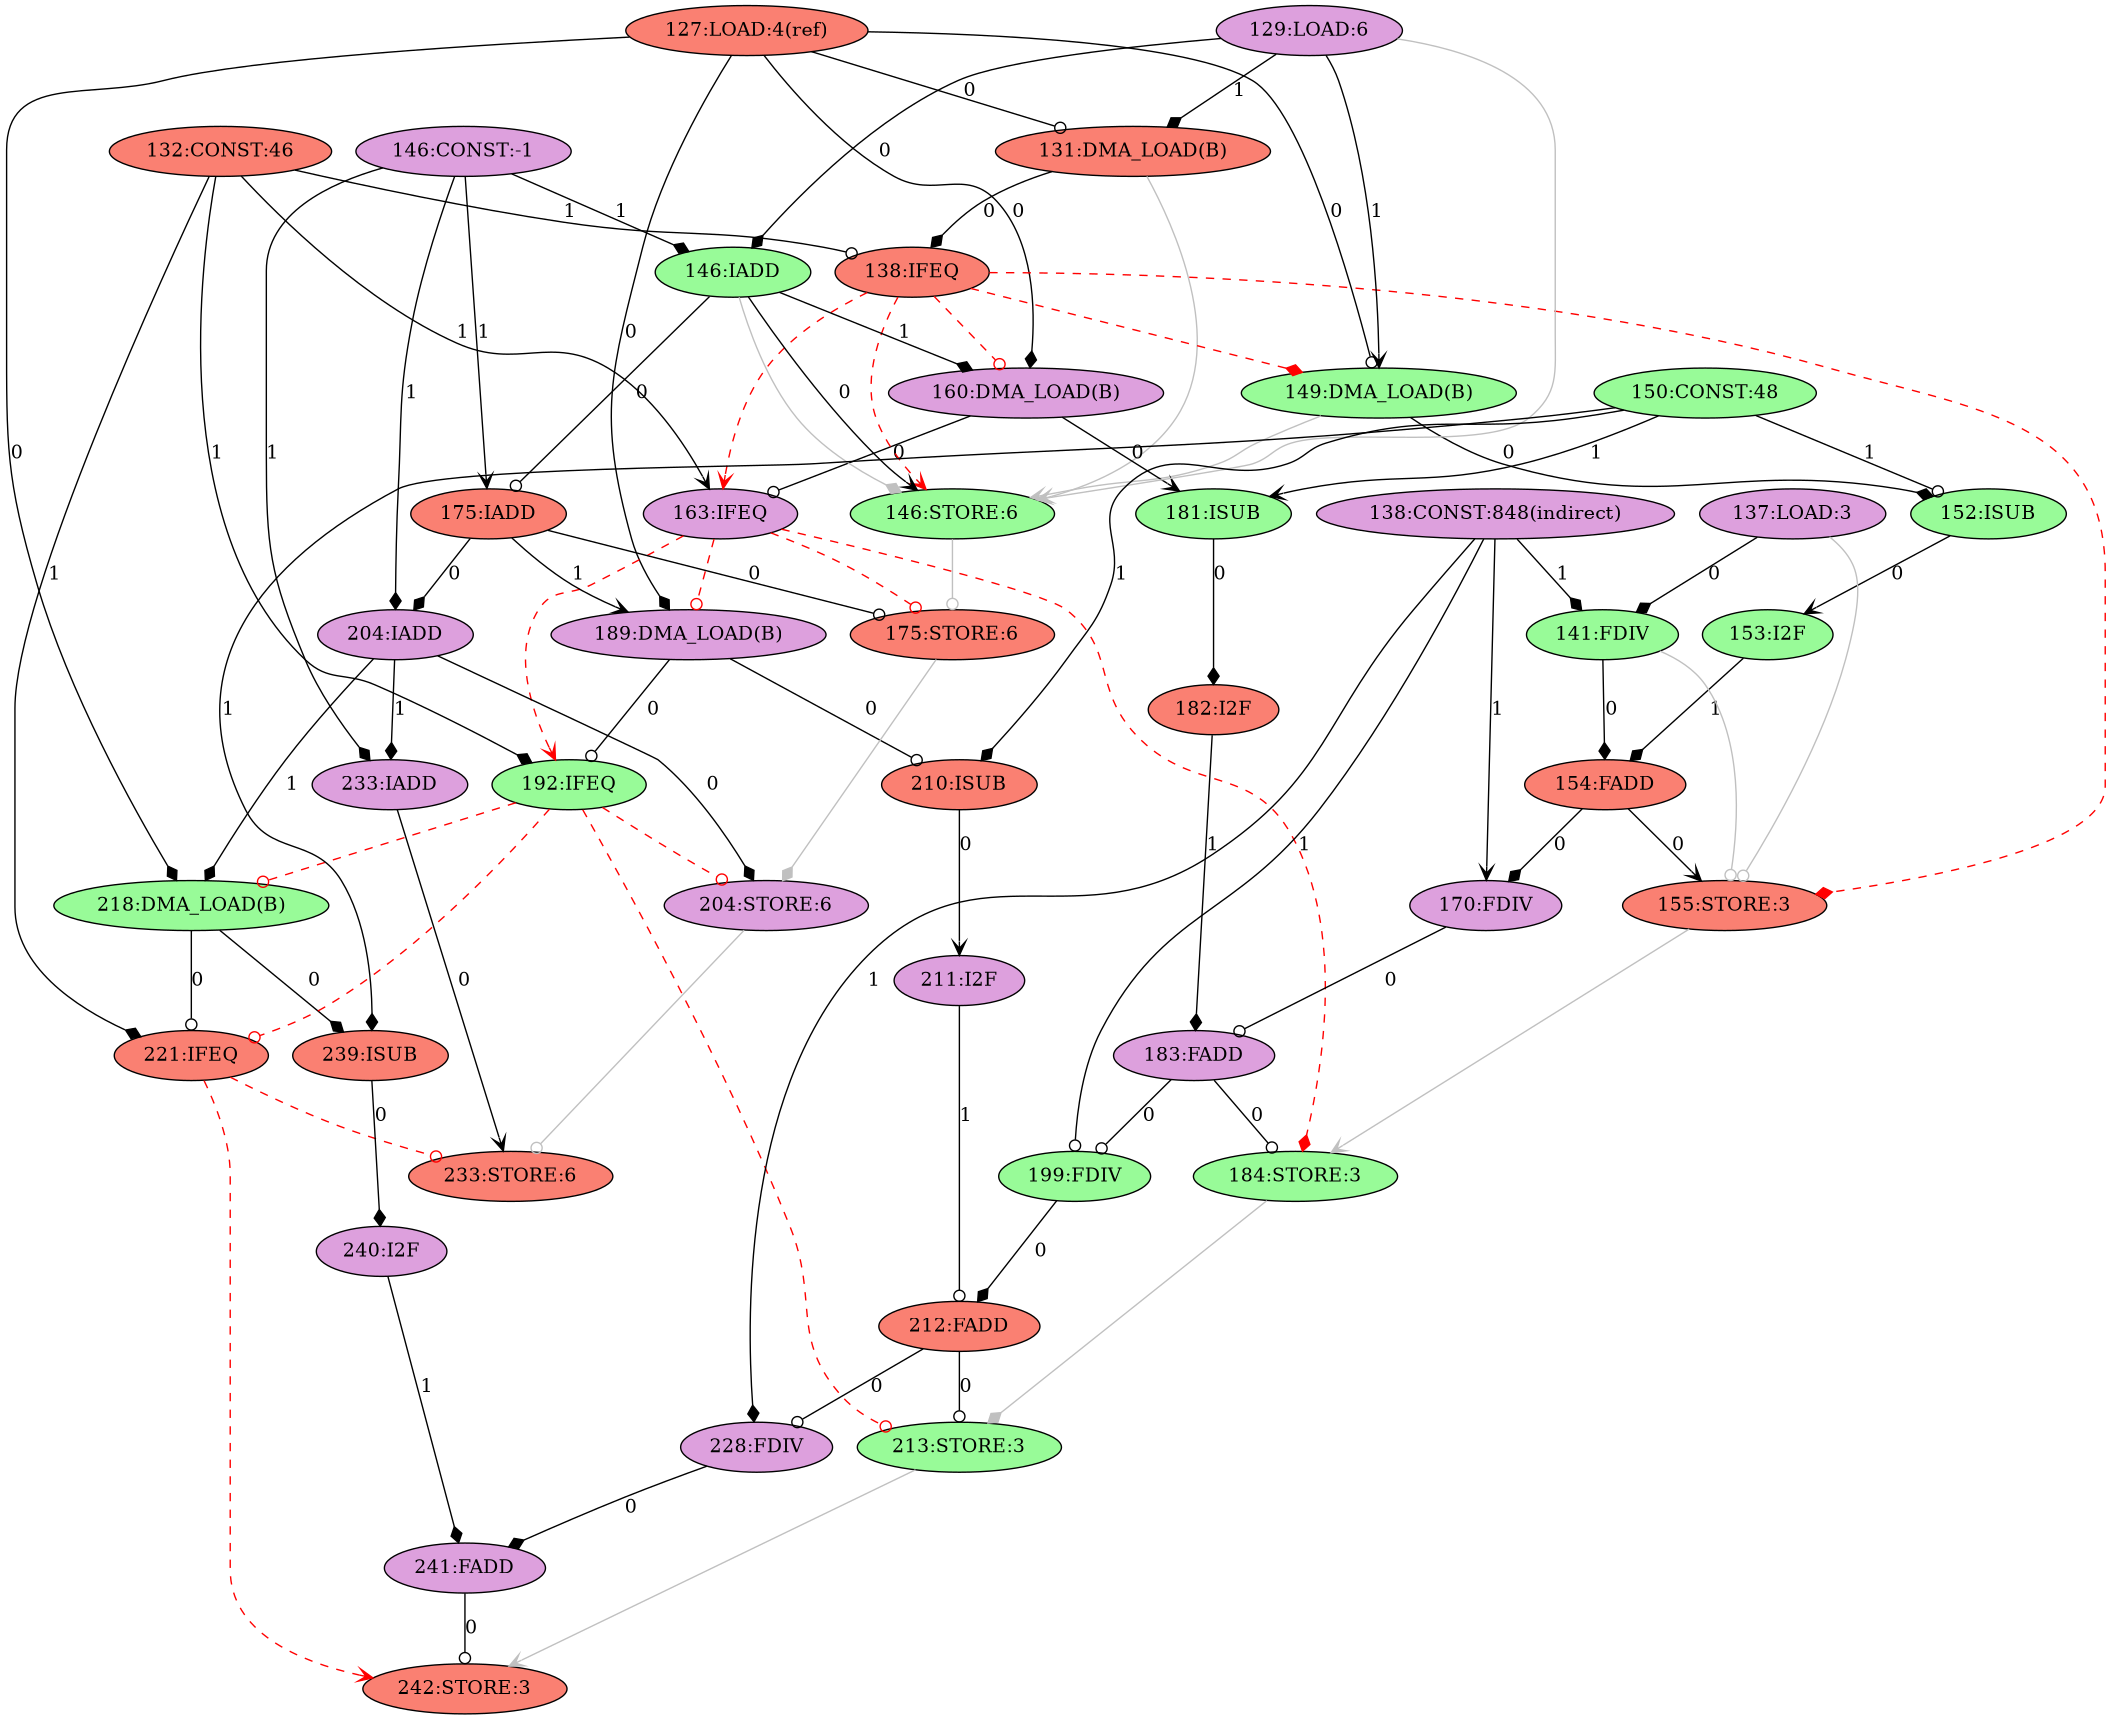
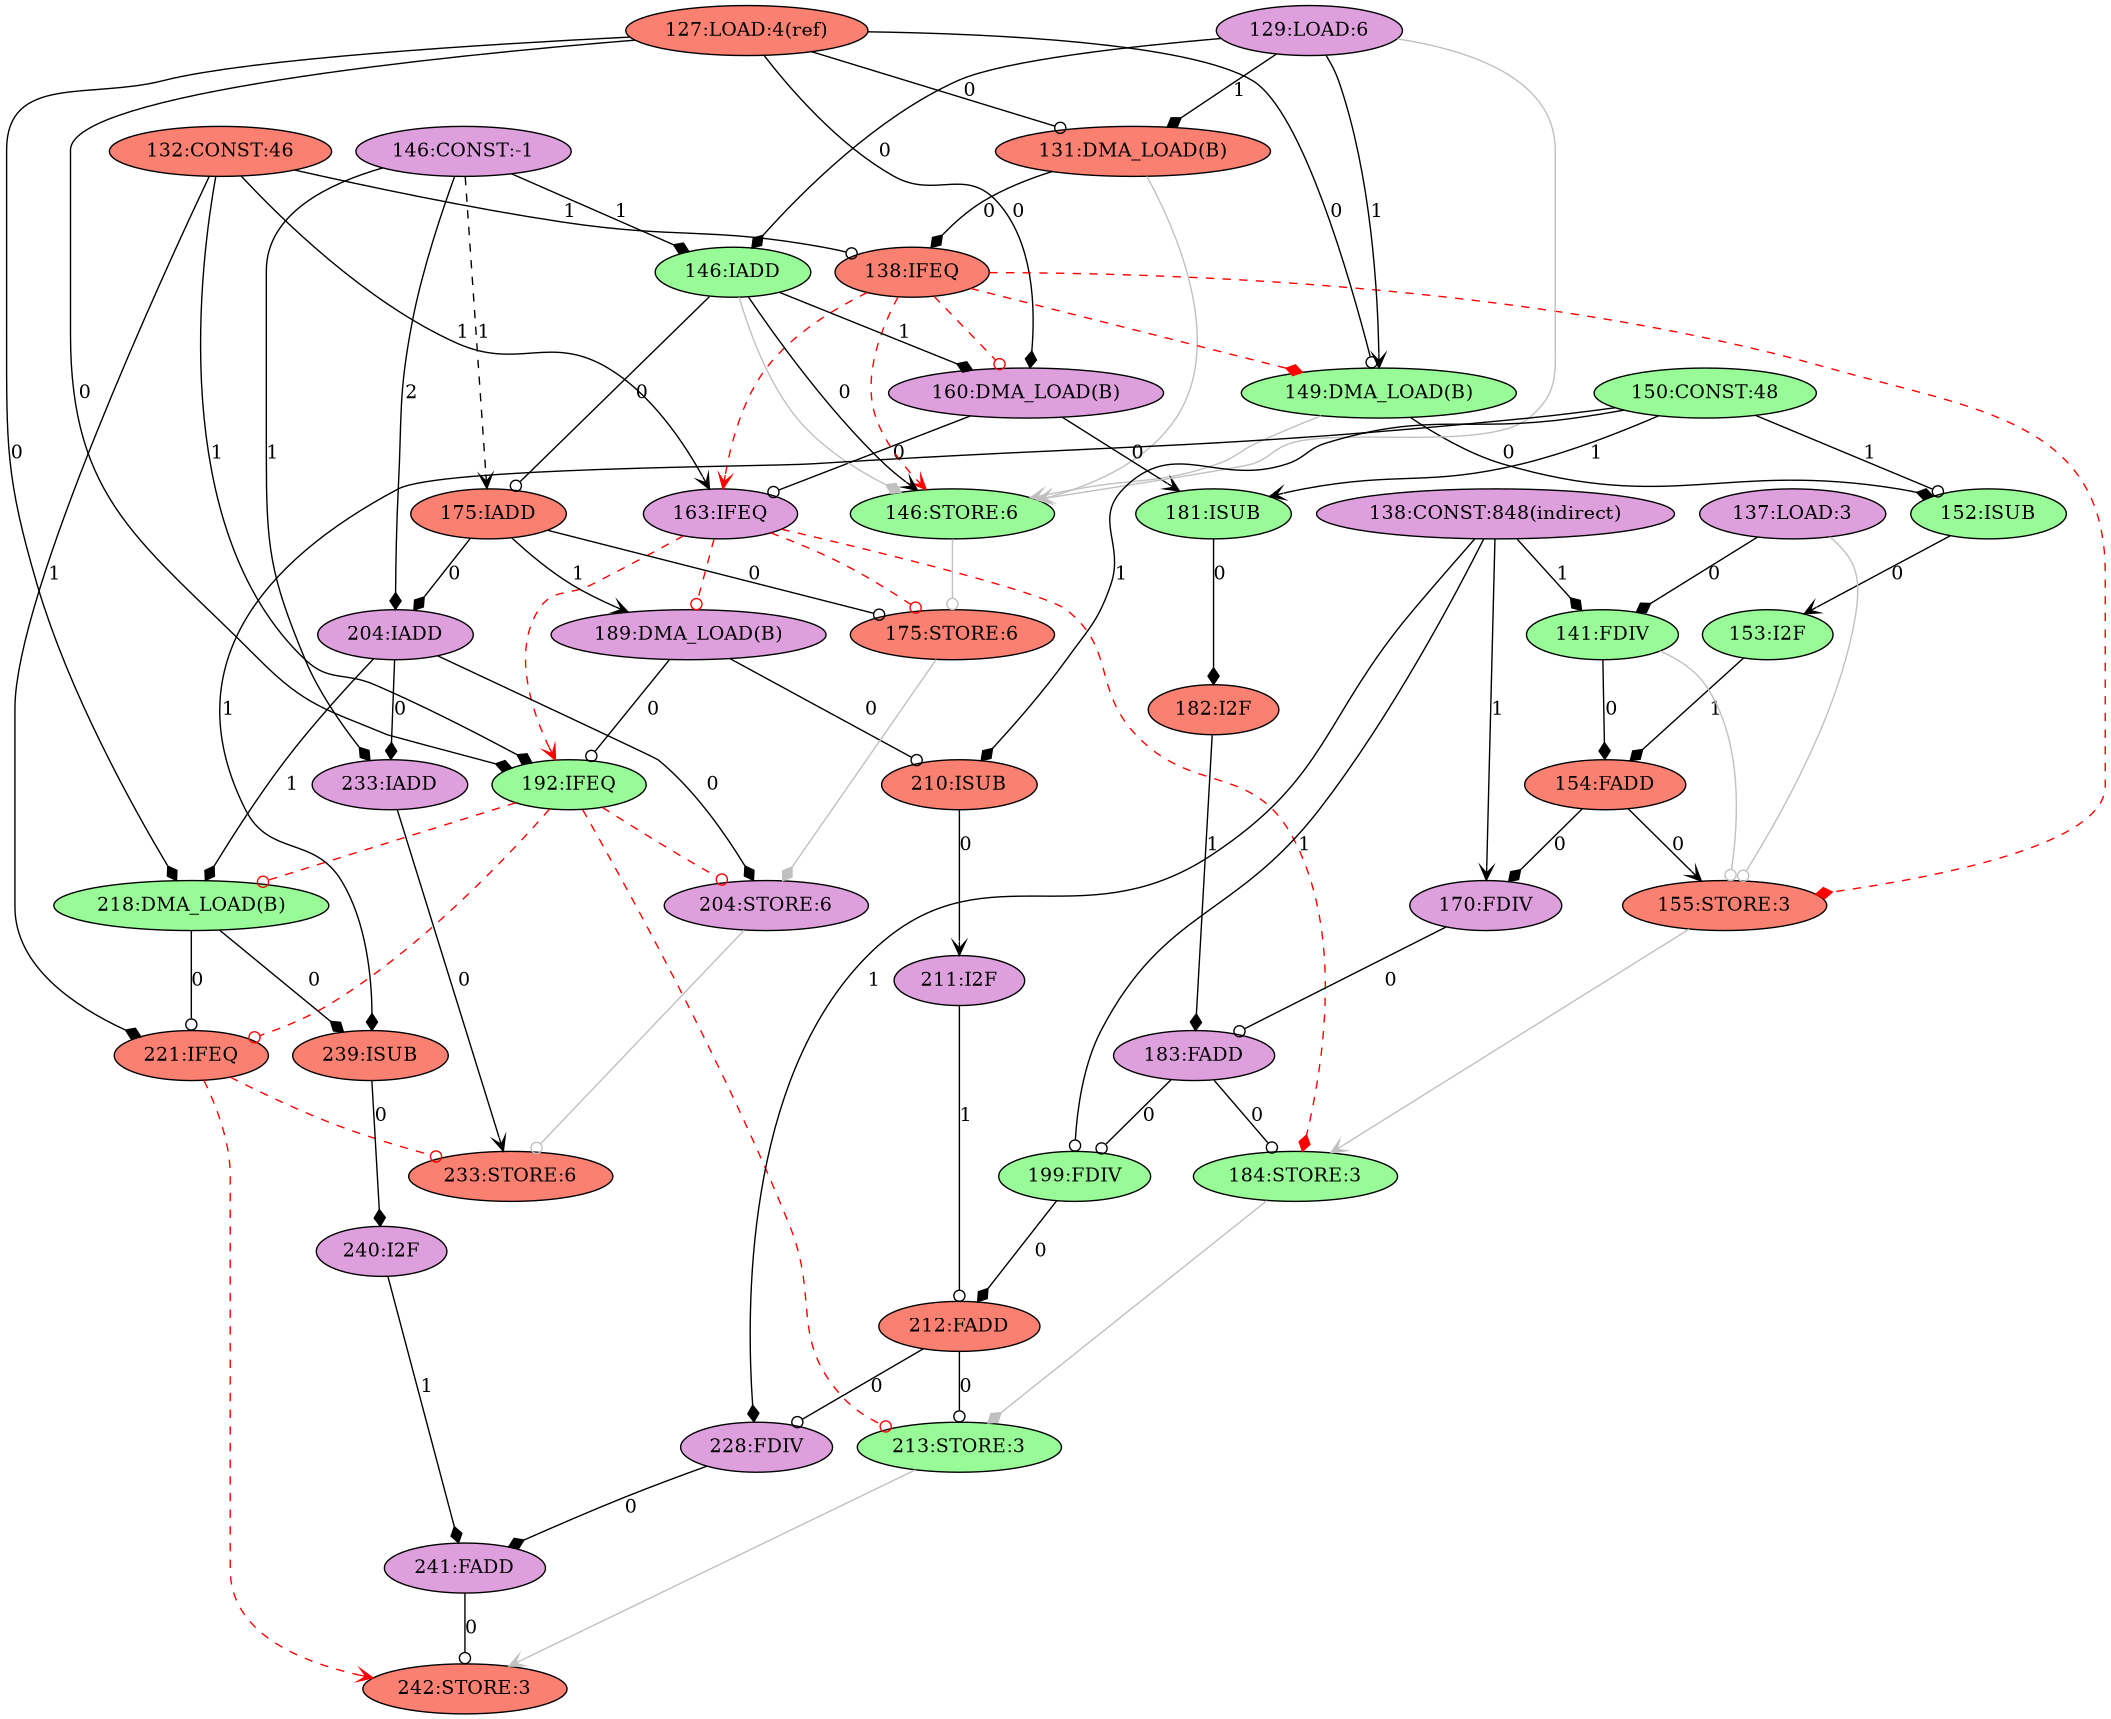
edge "127:LOAD:4(ref)" -> "189:DMA_LOAD(B)": now "127:LOAD:4(ref)" -> "192:IFEQ"
edge "146:CONST:-1" -> "175:IADD": style solid -> dashed
edge "146:CONST:-1" -> "204:IADD": label "1" -> "2"
edge "204:IADD" -> "233:IADD": label "1" -> "0"
